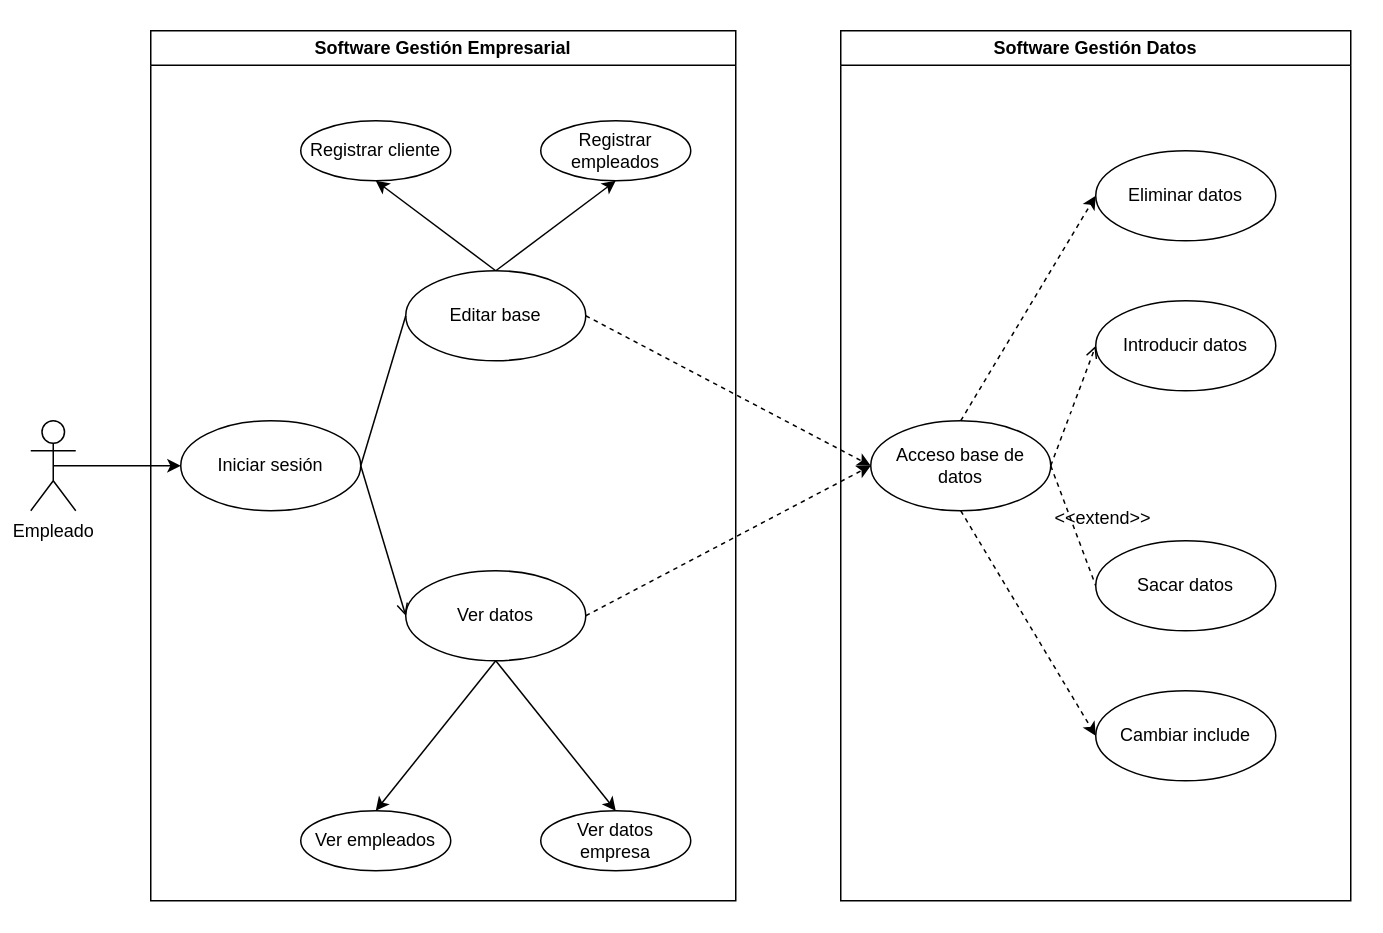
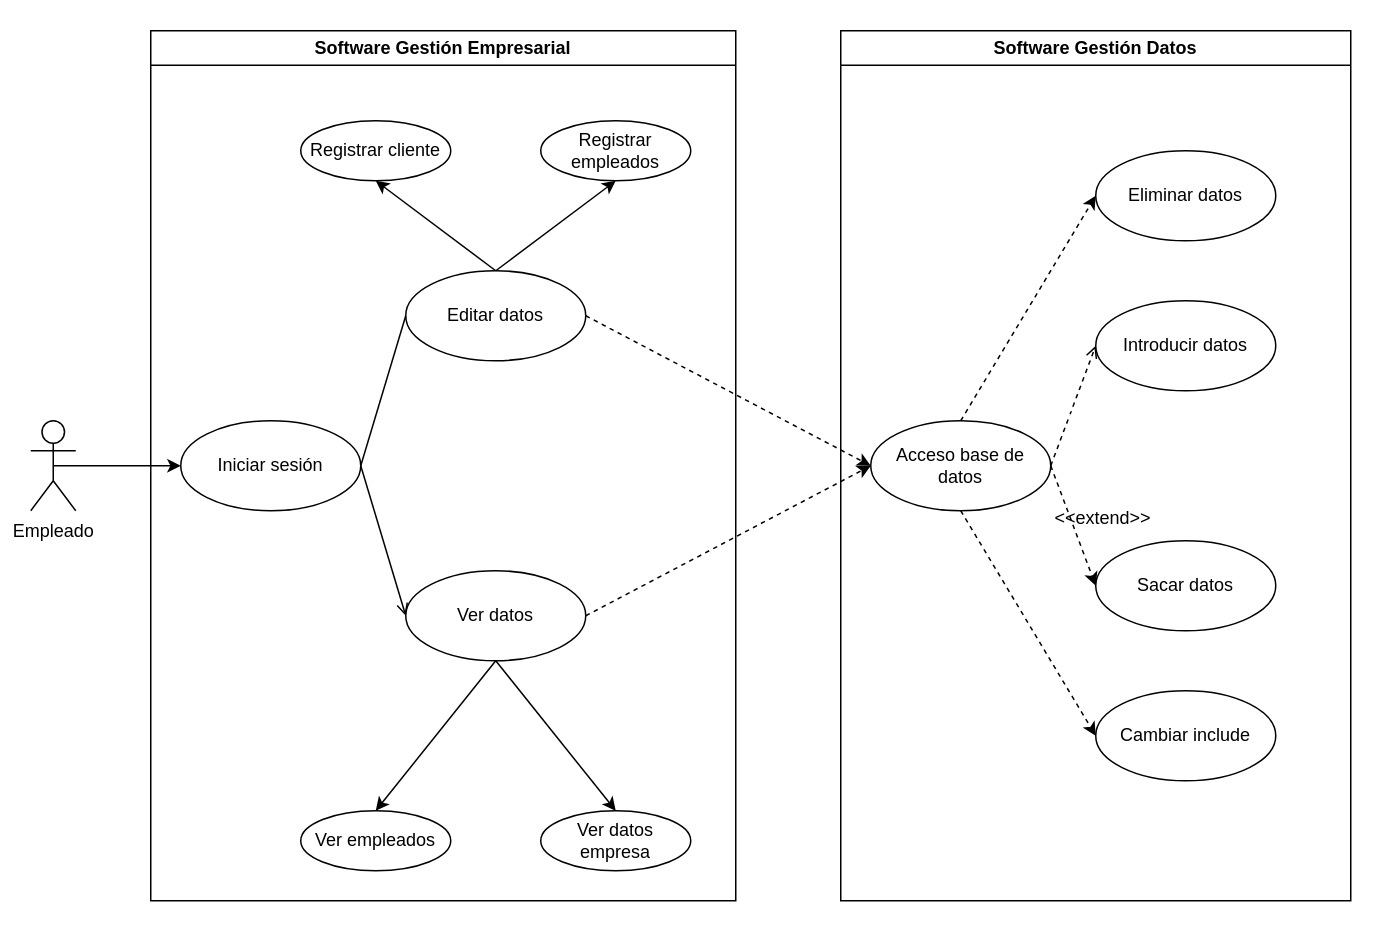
node "Editar base": label "Editar base" -> "Editar datos"
edge "Acceso base de datos" -- "Sacar datos": arrowhead none -> classic
